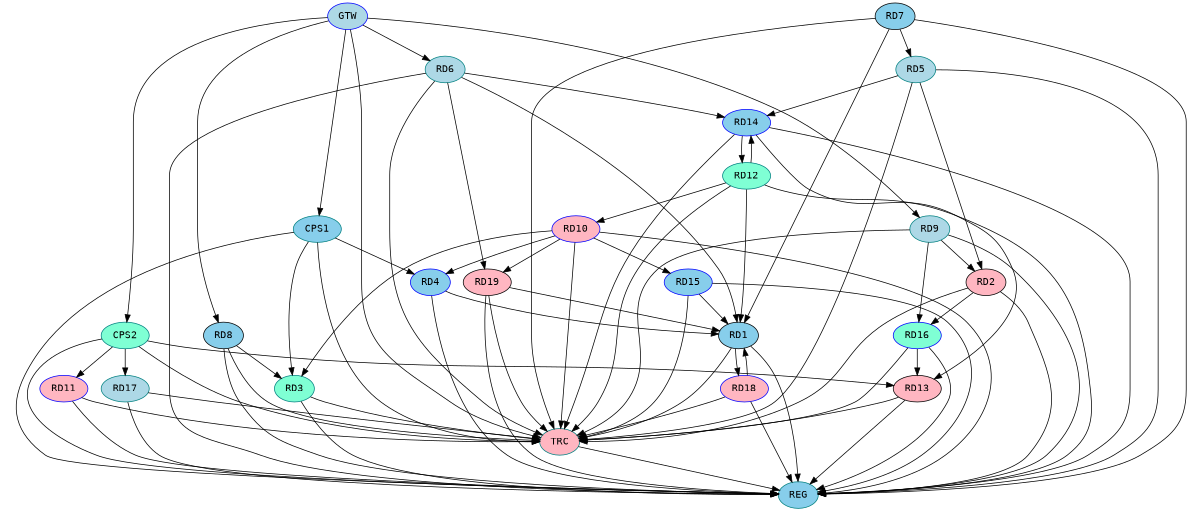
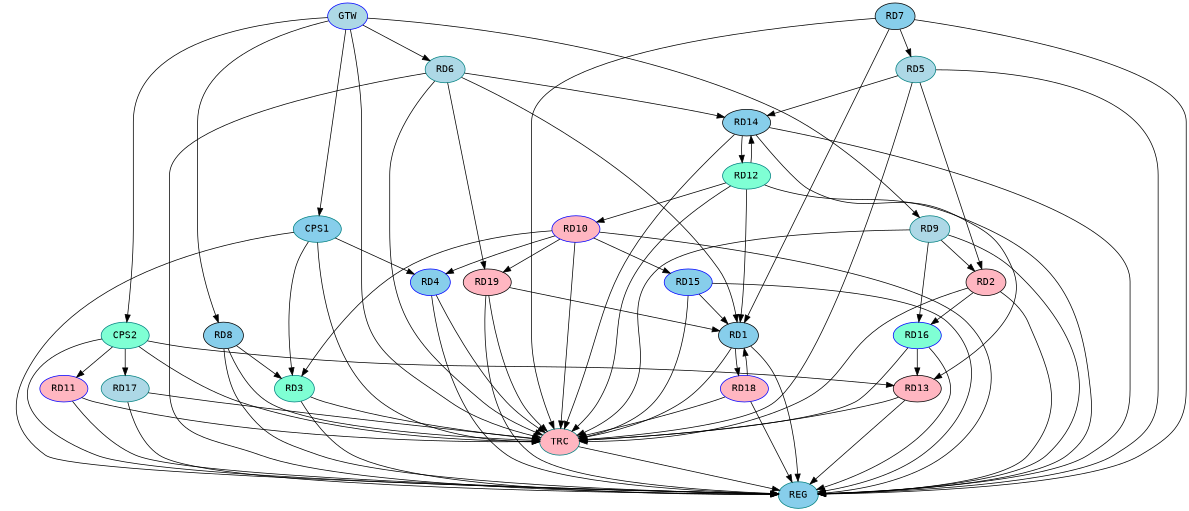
node "RD14": color blue -> black
edge "RD4" -> "RD1": now "RD4" -> "TRC"
